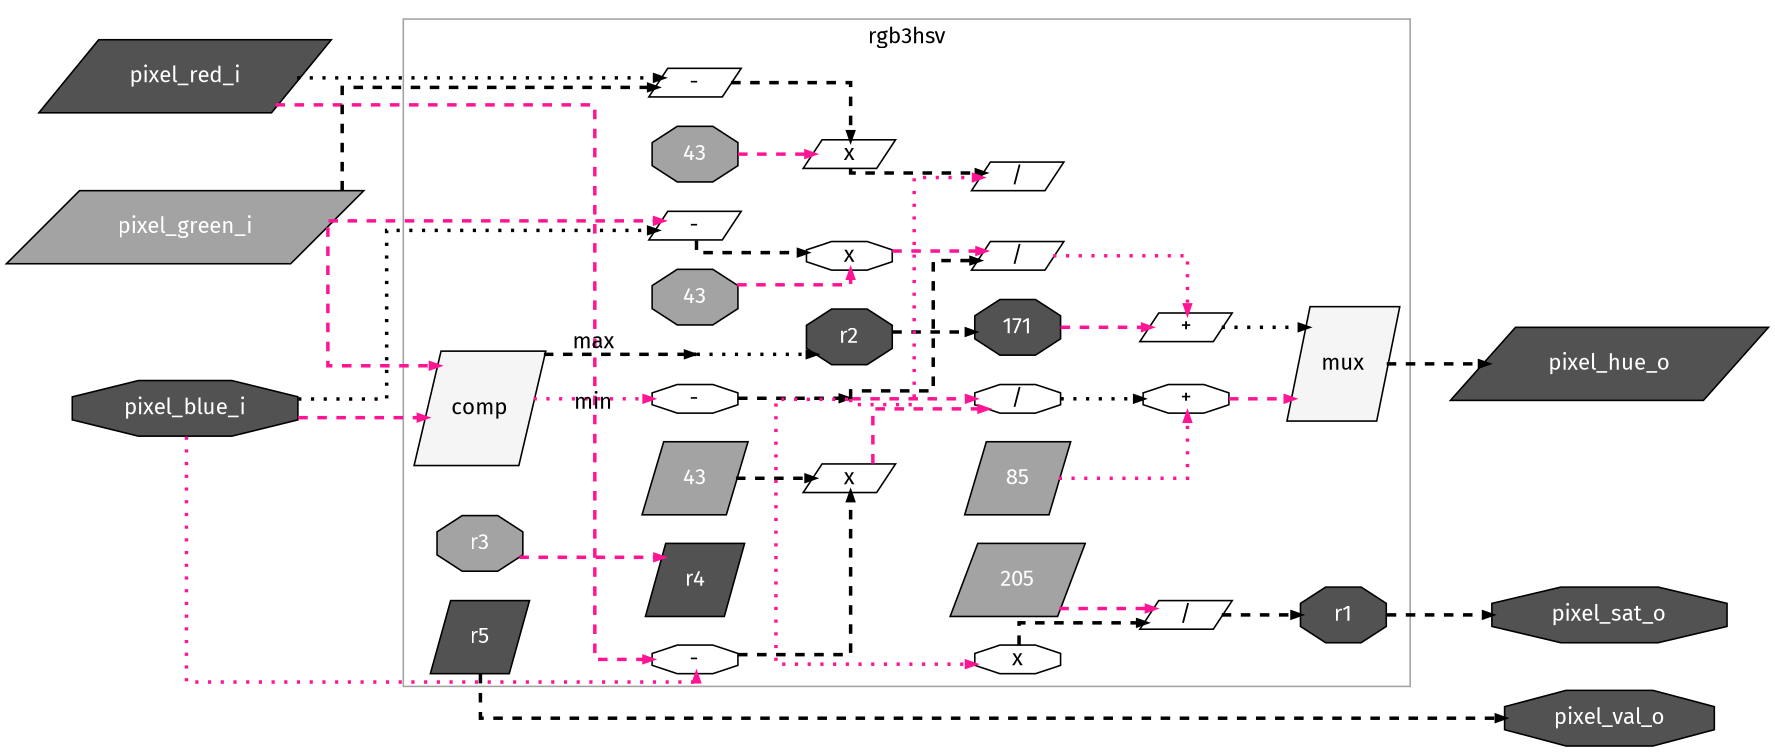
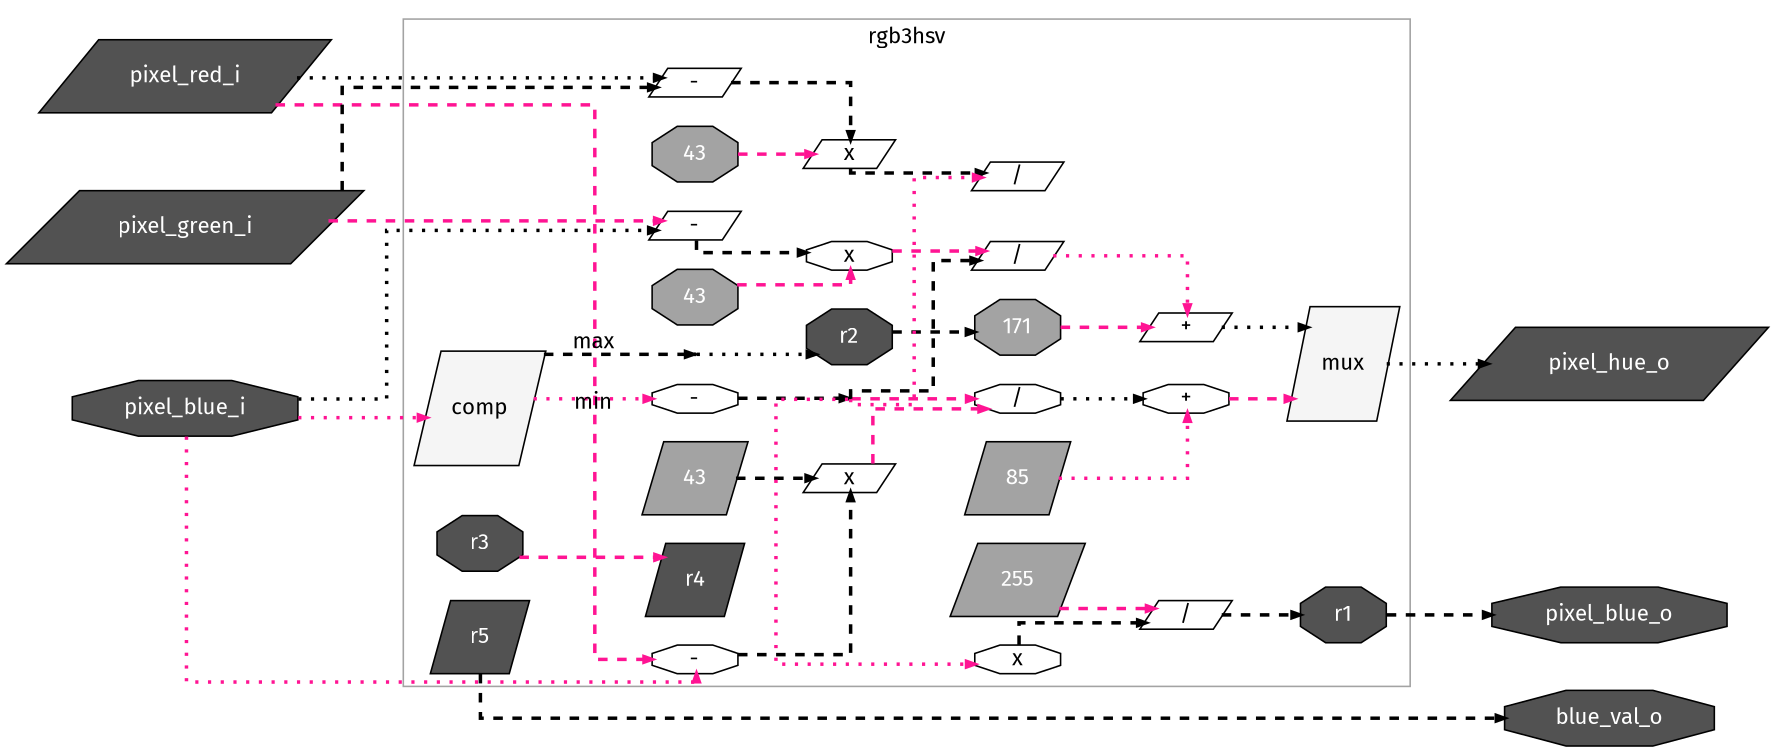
node "pixel_green_i": fillcolor gray64 -> gray32
node "171": fillcolor gray32 -> gray64
edge "pixel_green_i" -> "comp": removed
edge "mux" -> "pixel_hue_o": style dashed -> dotted
edge "pixel_blue_i" -> "comp": style dashed -> dotted
node "r3": fillcolor gray64 -> gray32
node "205": label "205" -> "255"
node "pixel_sat_o": label "pixel_sat_o" -> "pixel_blue_o"
node "pixel_val_o": label "pixel_val_o" -> "blue_val_o"
